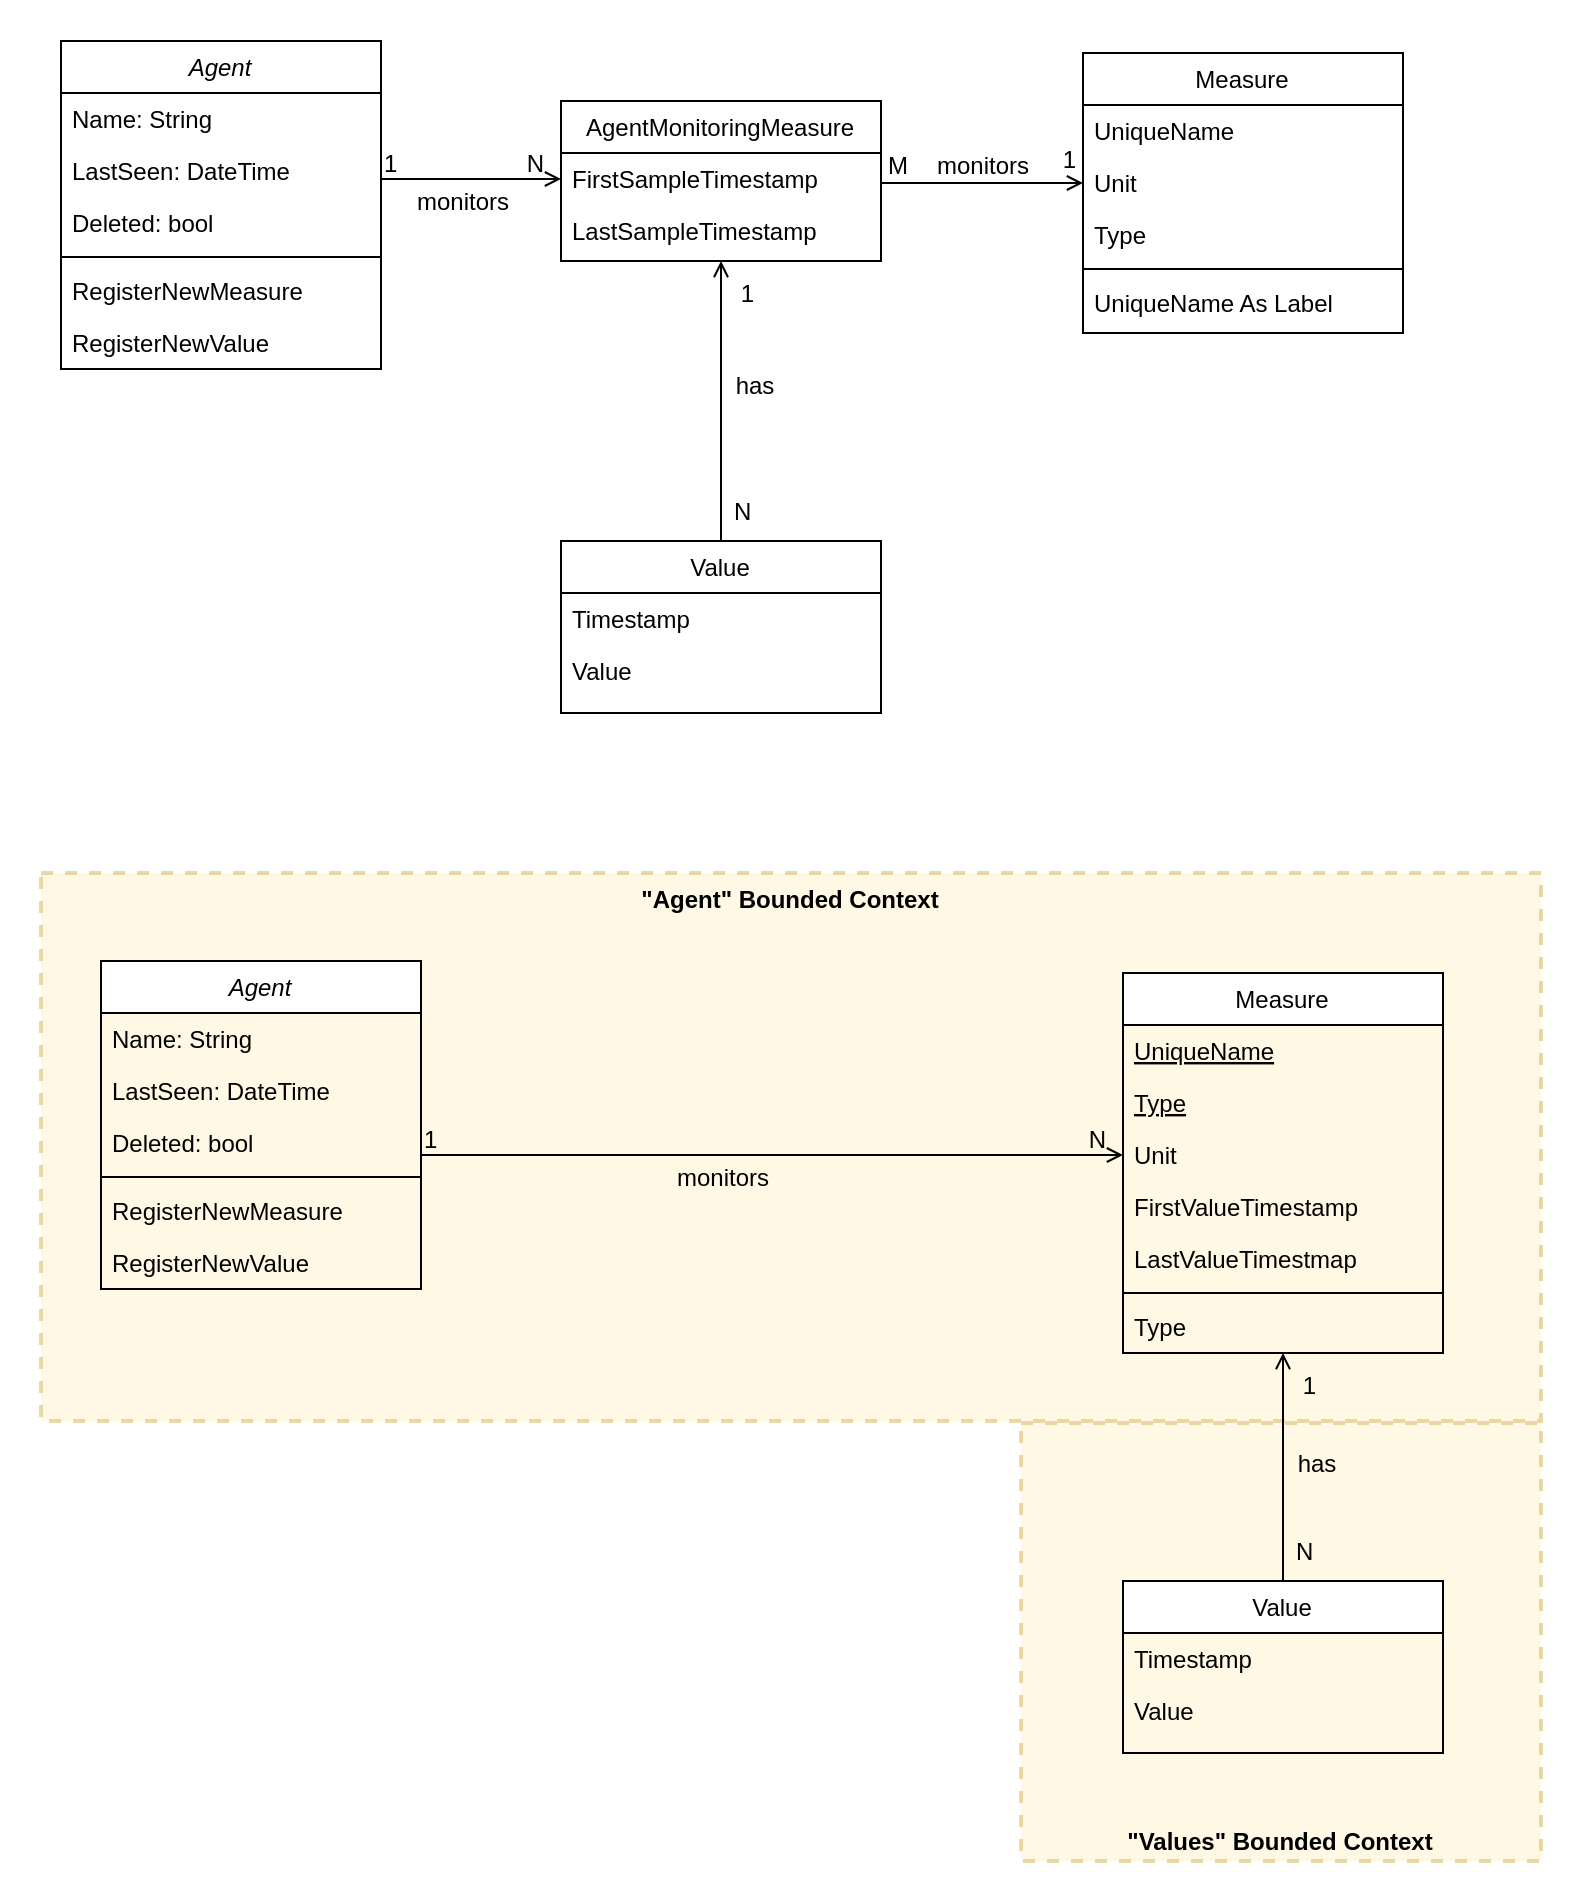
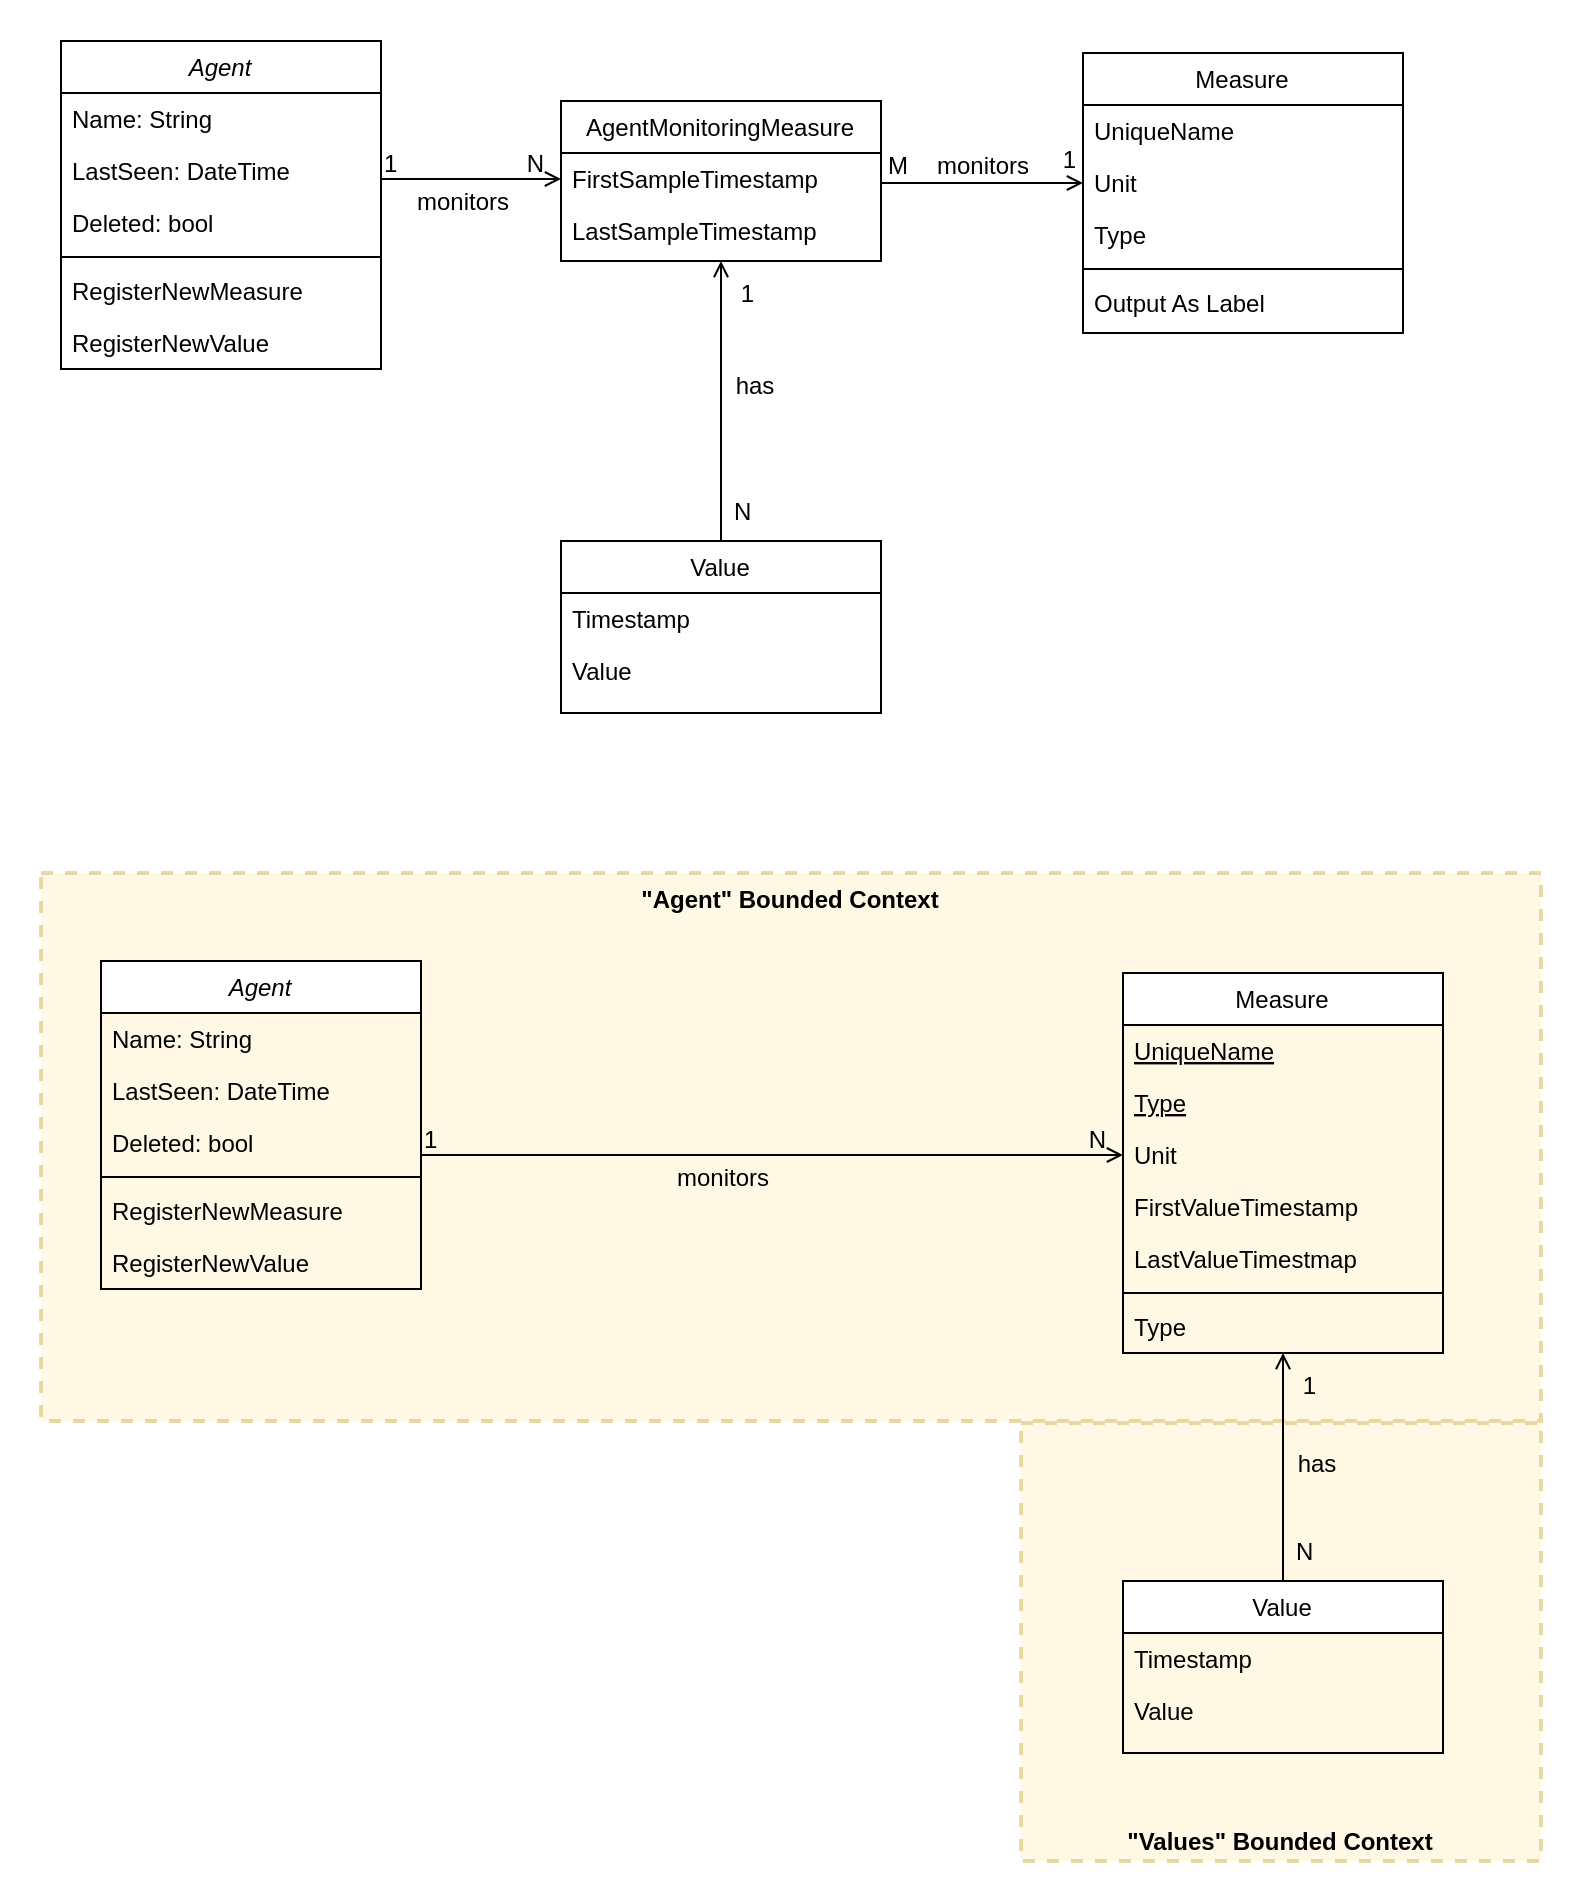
node "UniqueName As Label": label "UniqueName As Label" -> "Output As Label"
